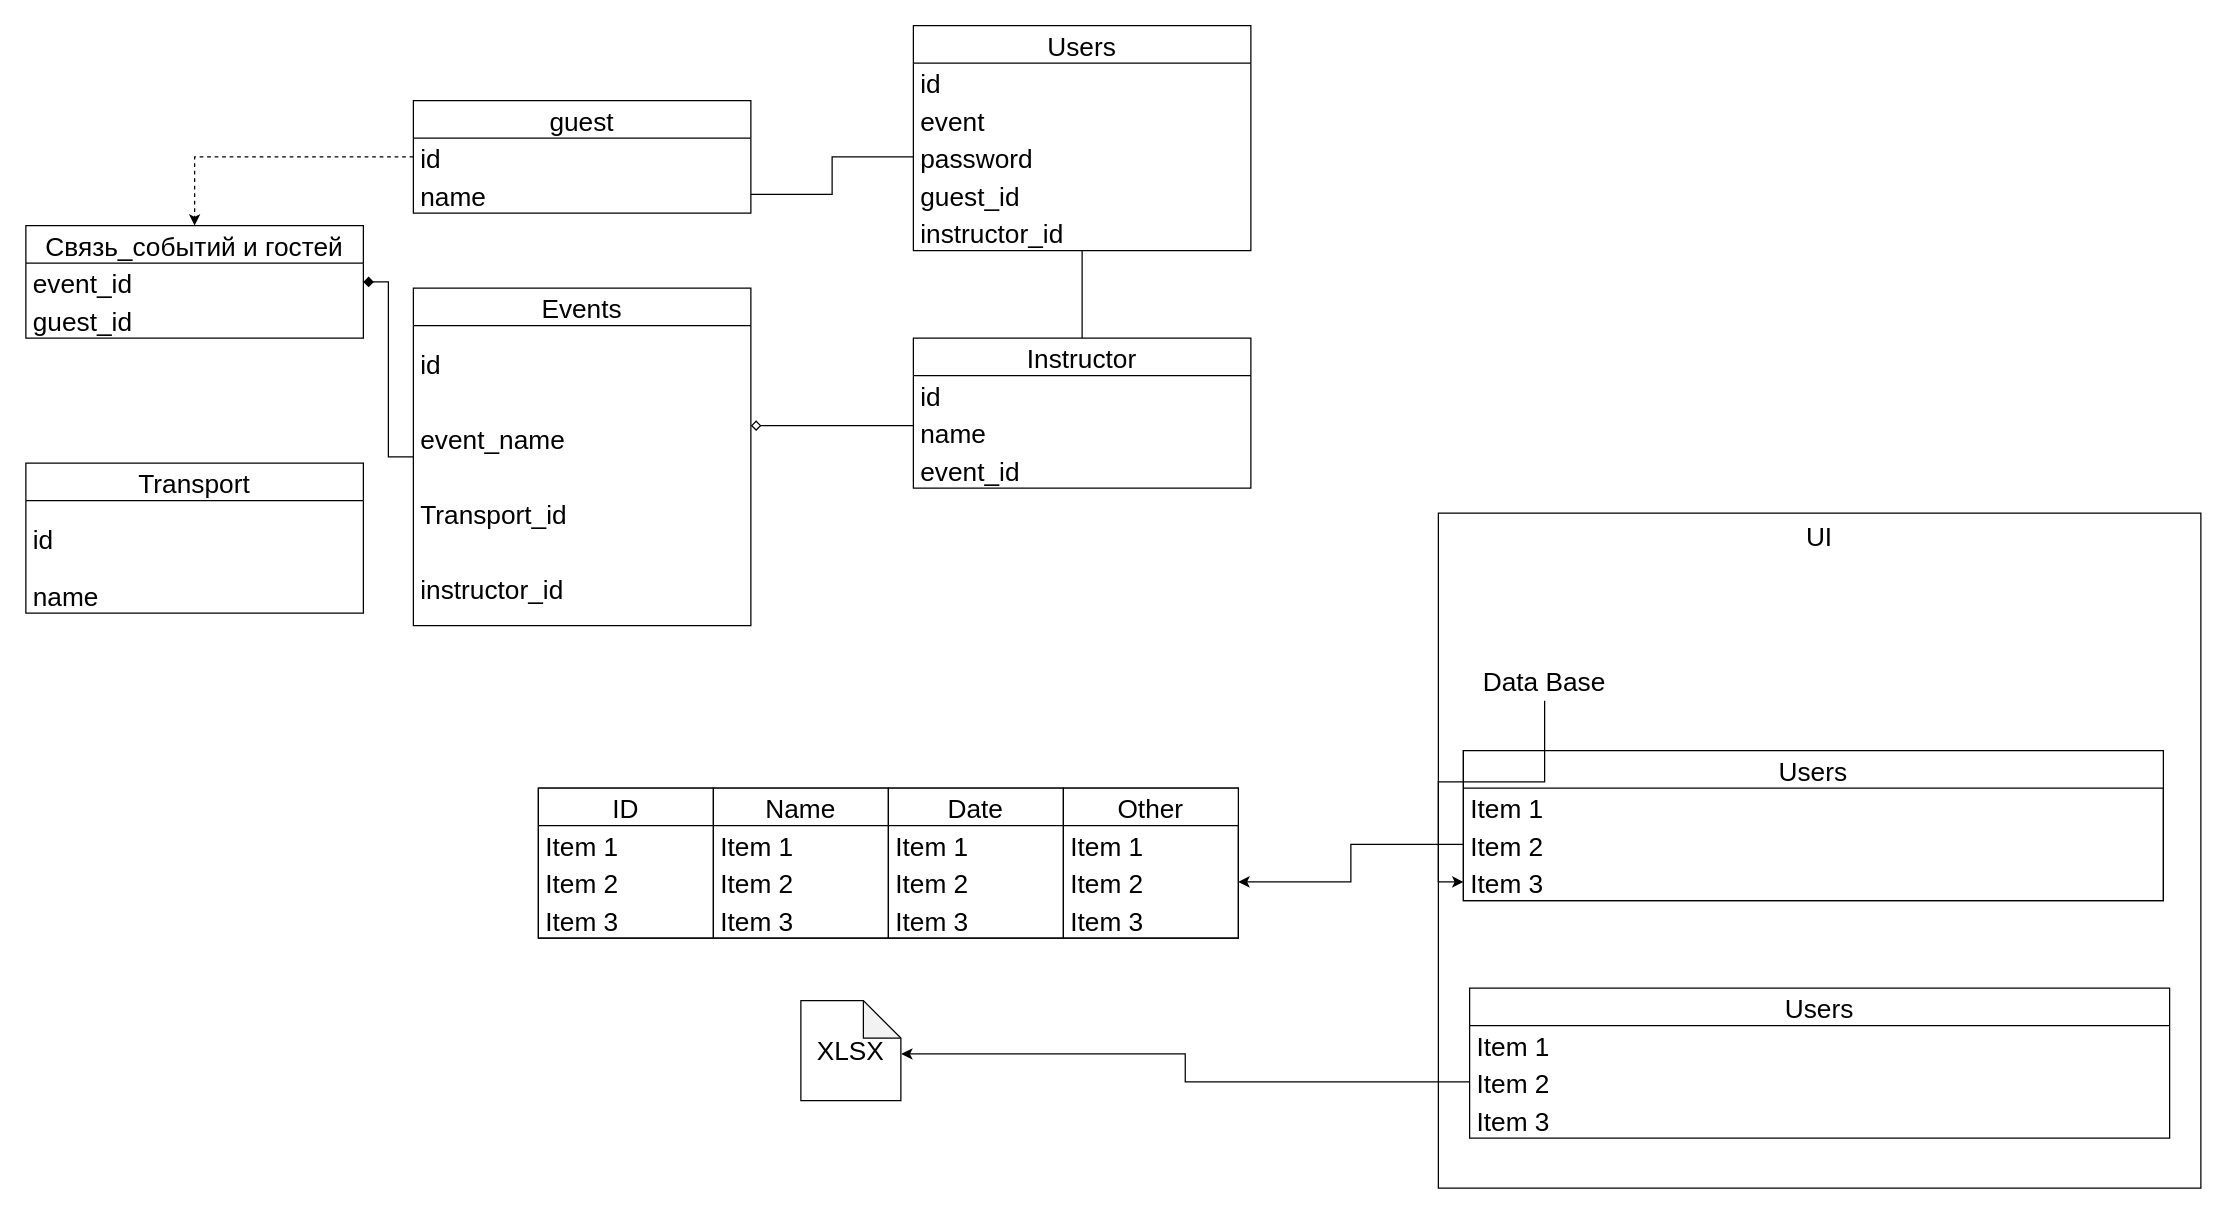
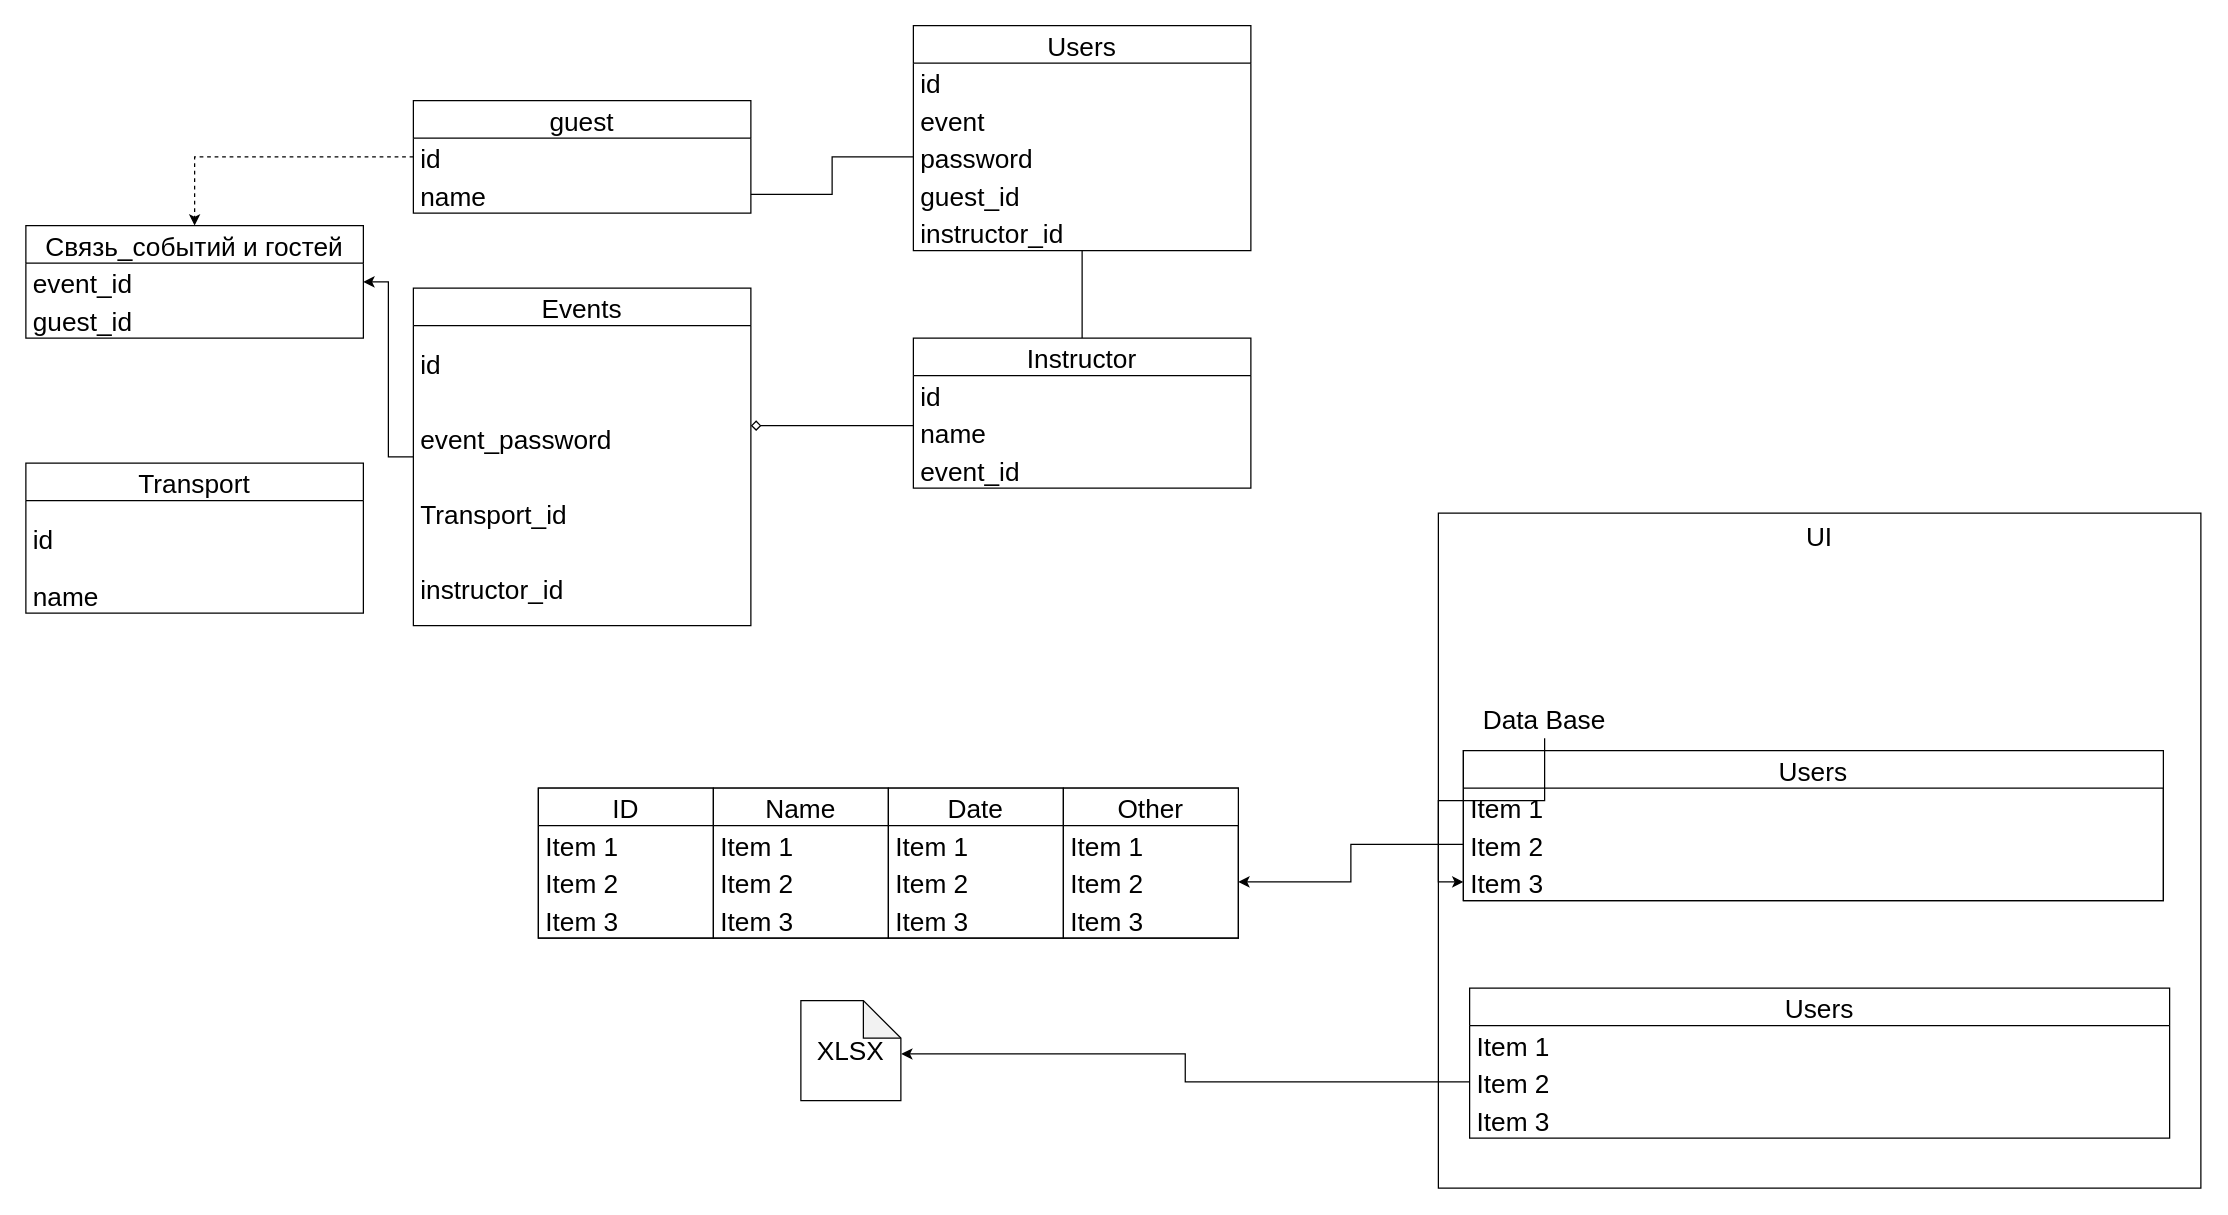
edge "Events" -> "Связь_событий и гостей": arrowhead diamond -> classic
node "event_name": label "event_name" -> "event_password"
node "Data Base": moved (1544, 682) -> (1544, 719)
